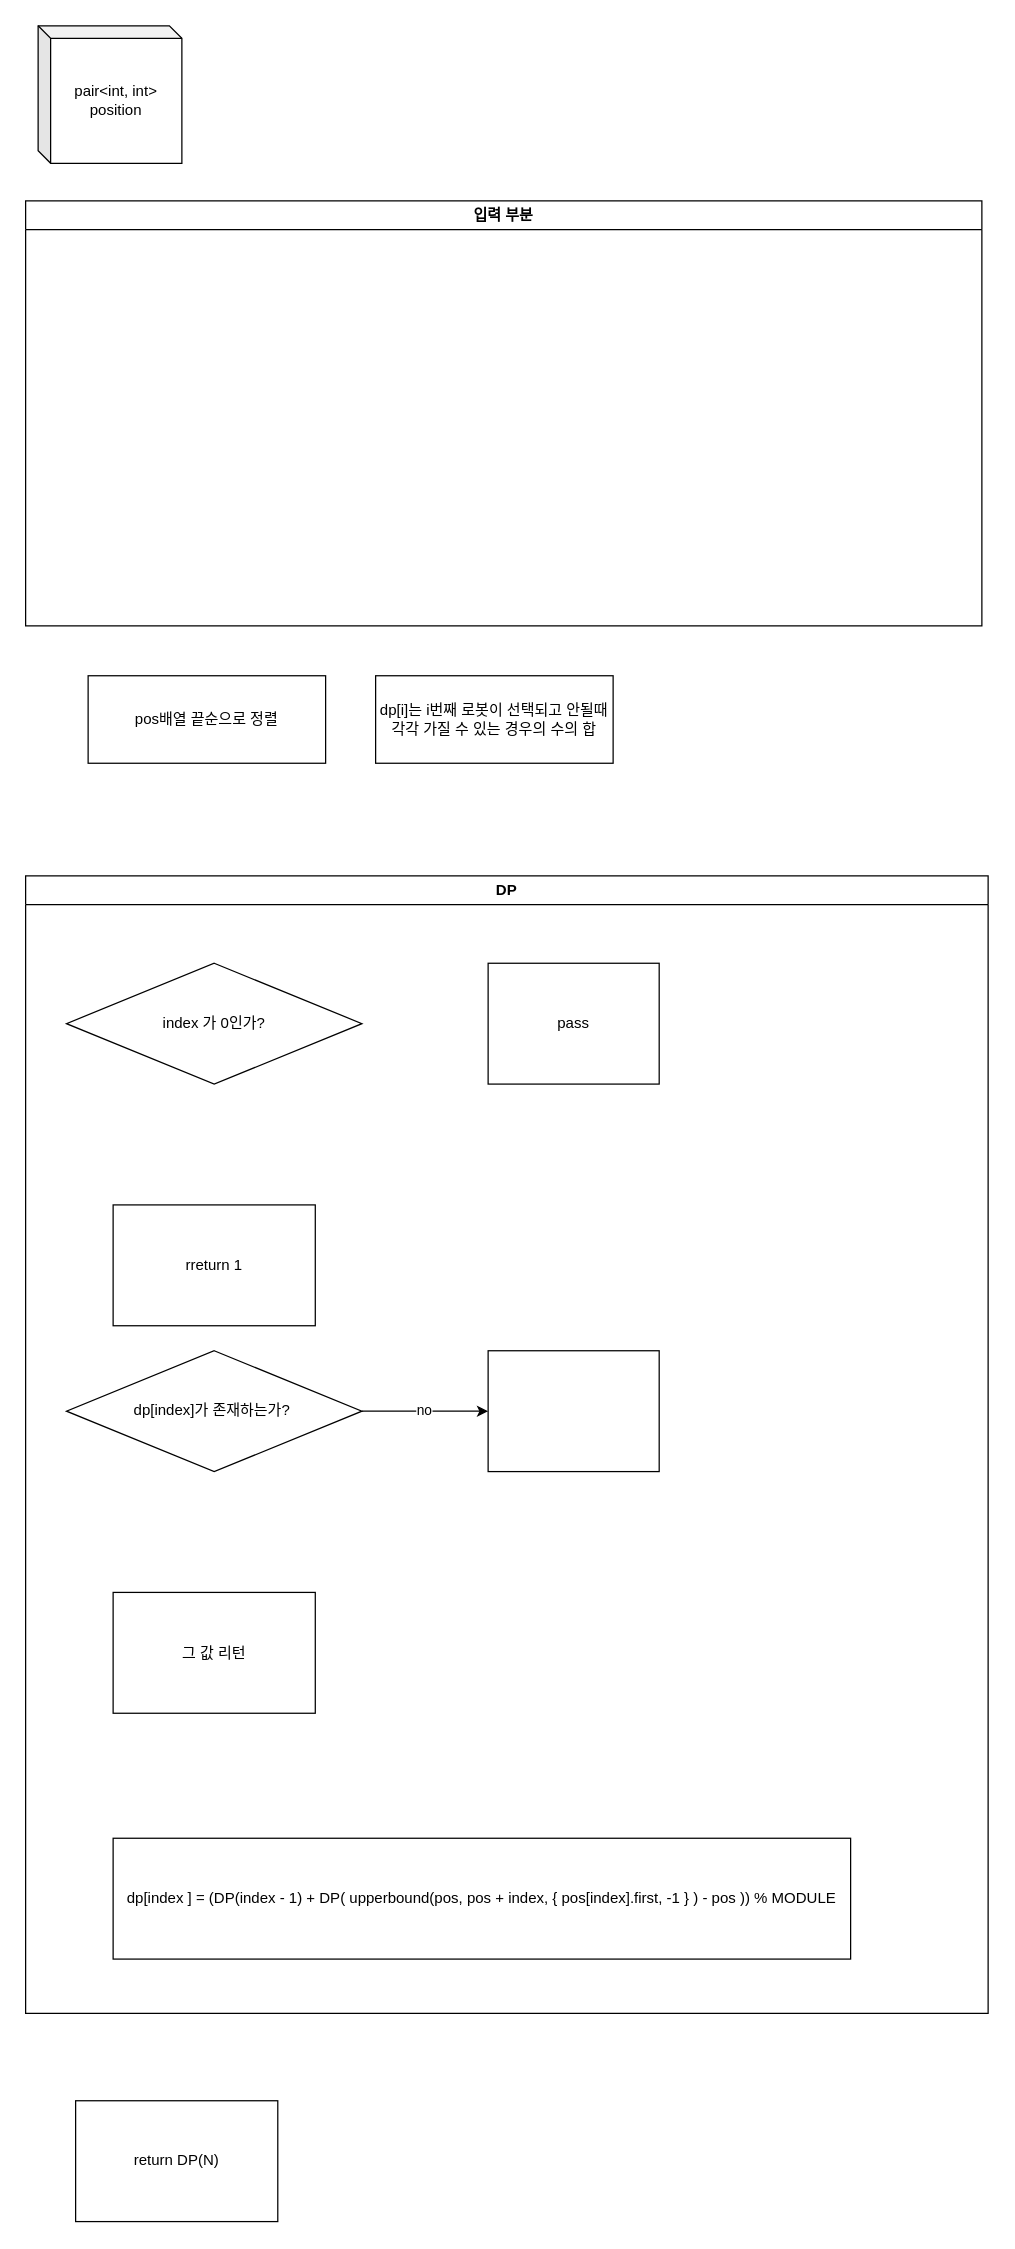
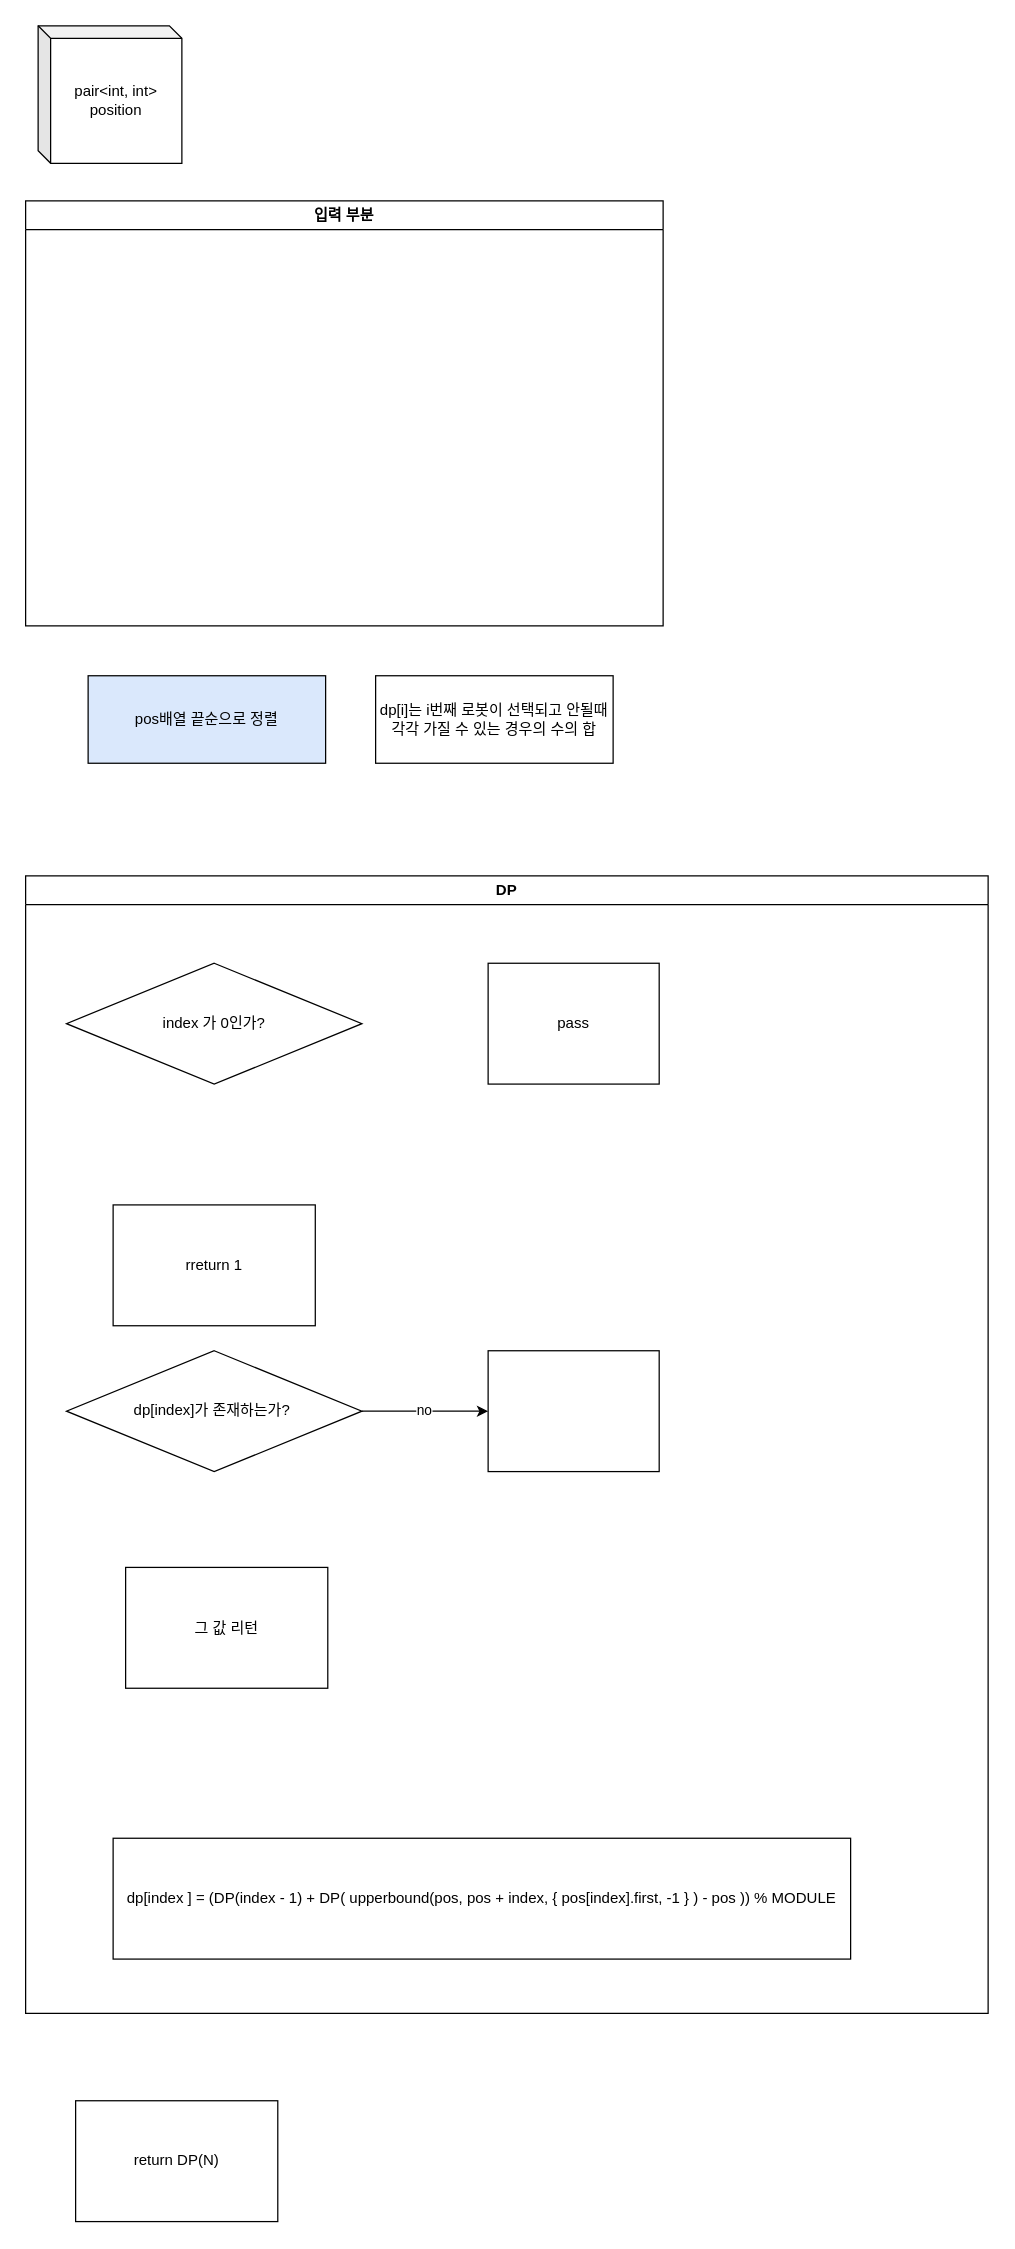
node "입력 부분": size 956x425 -> 638x425
node "pos배열 끝순으로 정렬": fillcolor #ffffff -> #dae8fc
node "그 값 리턴": moved (214, 1653) -> (227, 1628)
